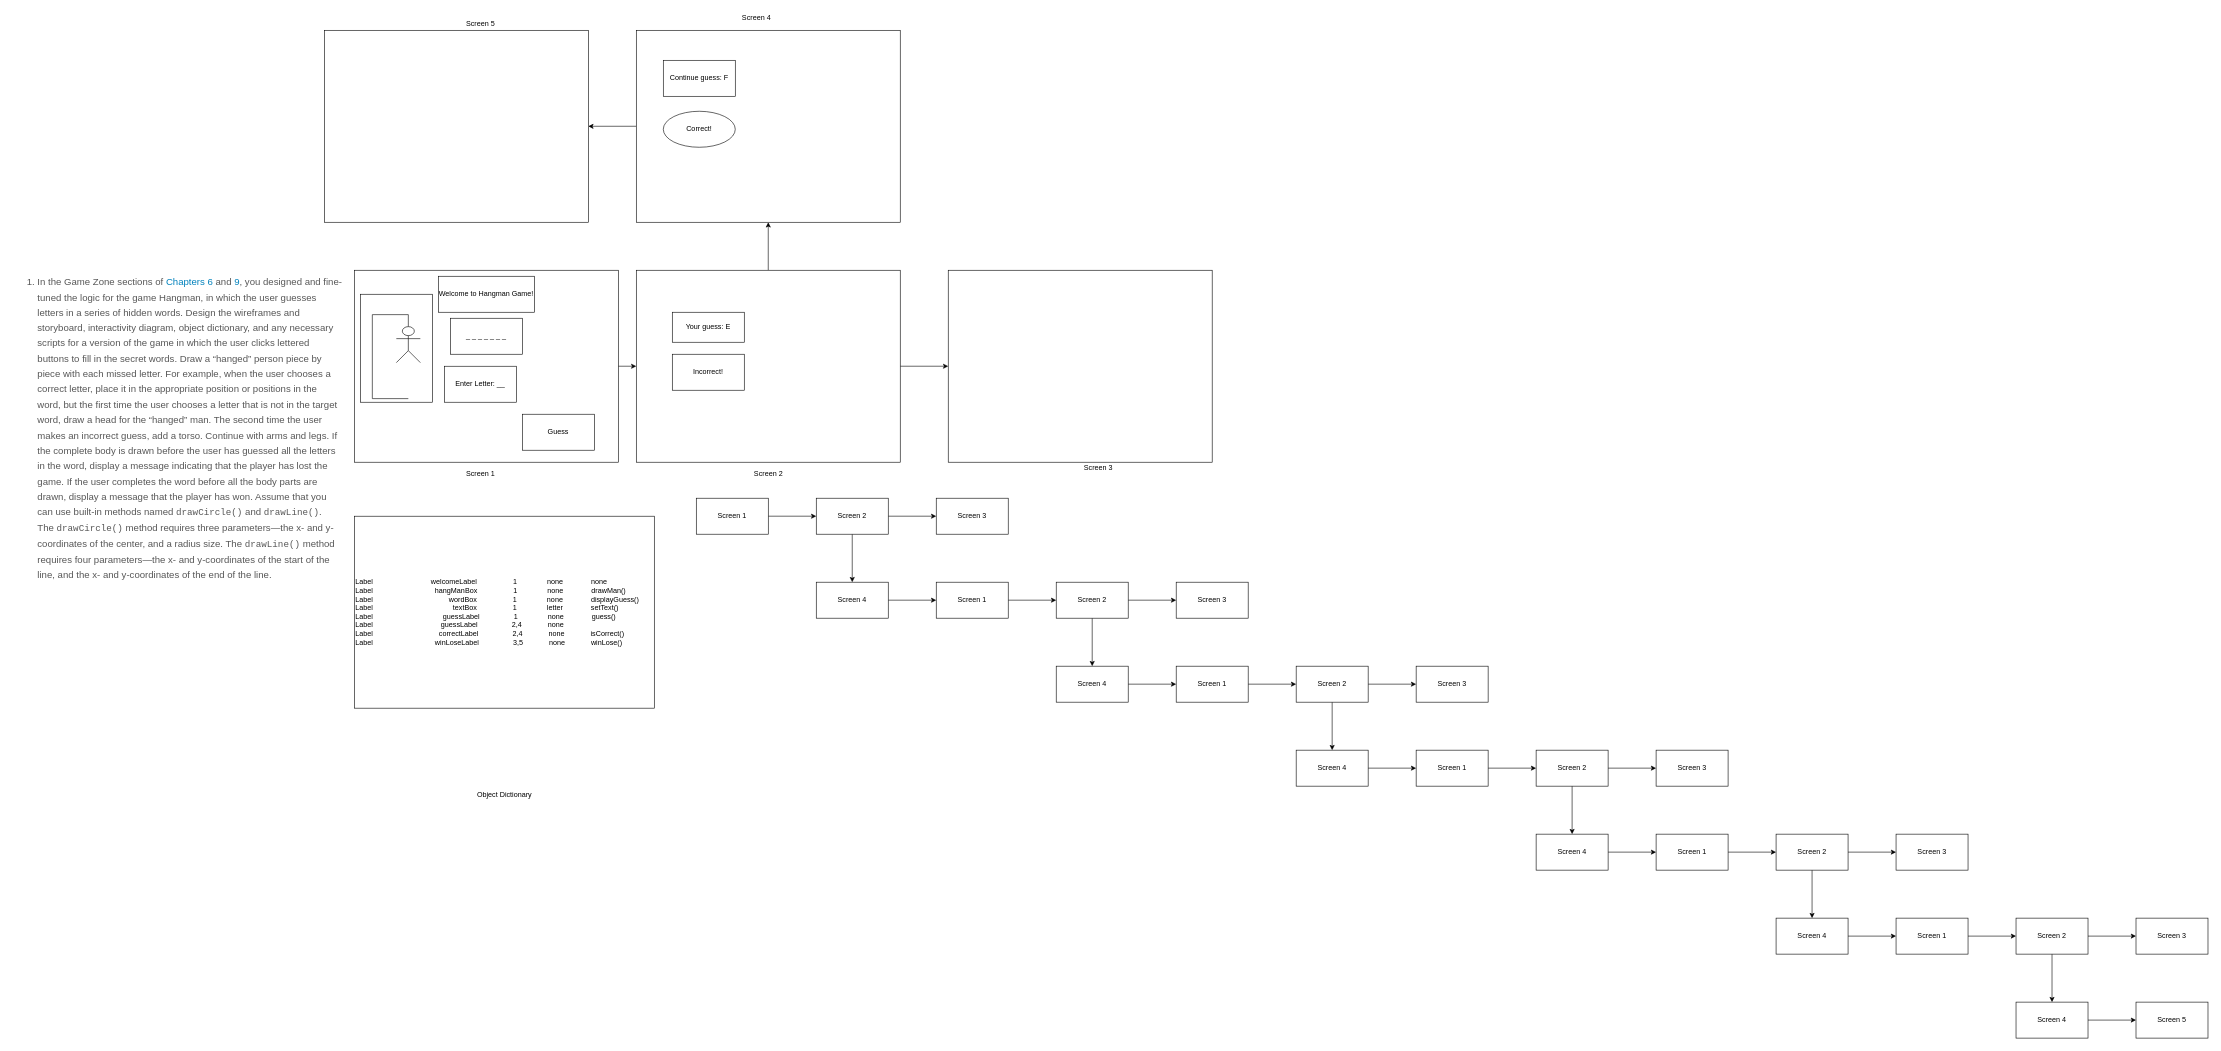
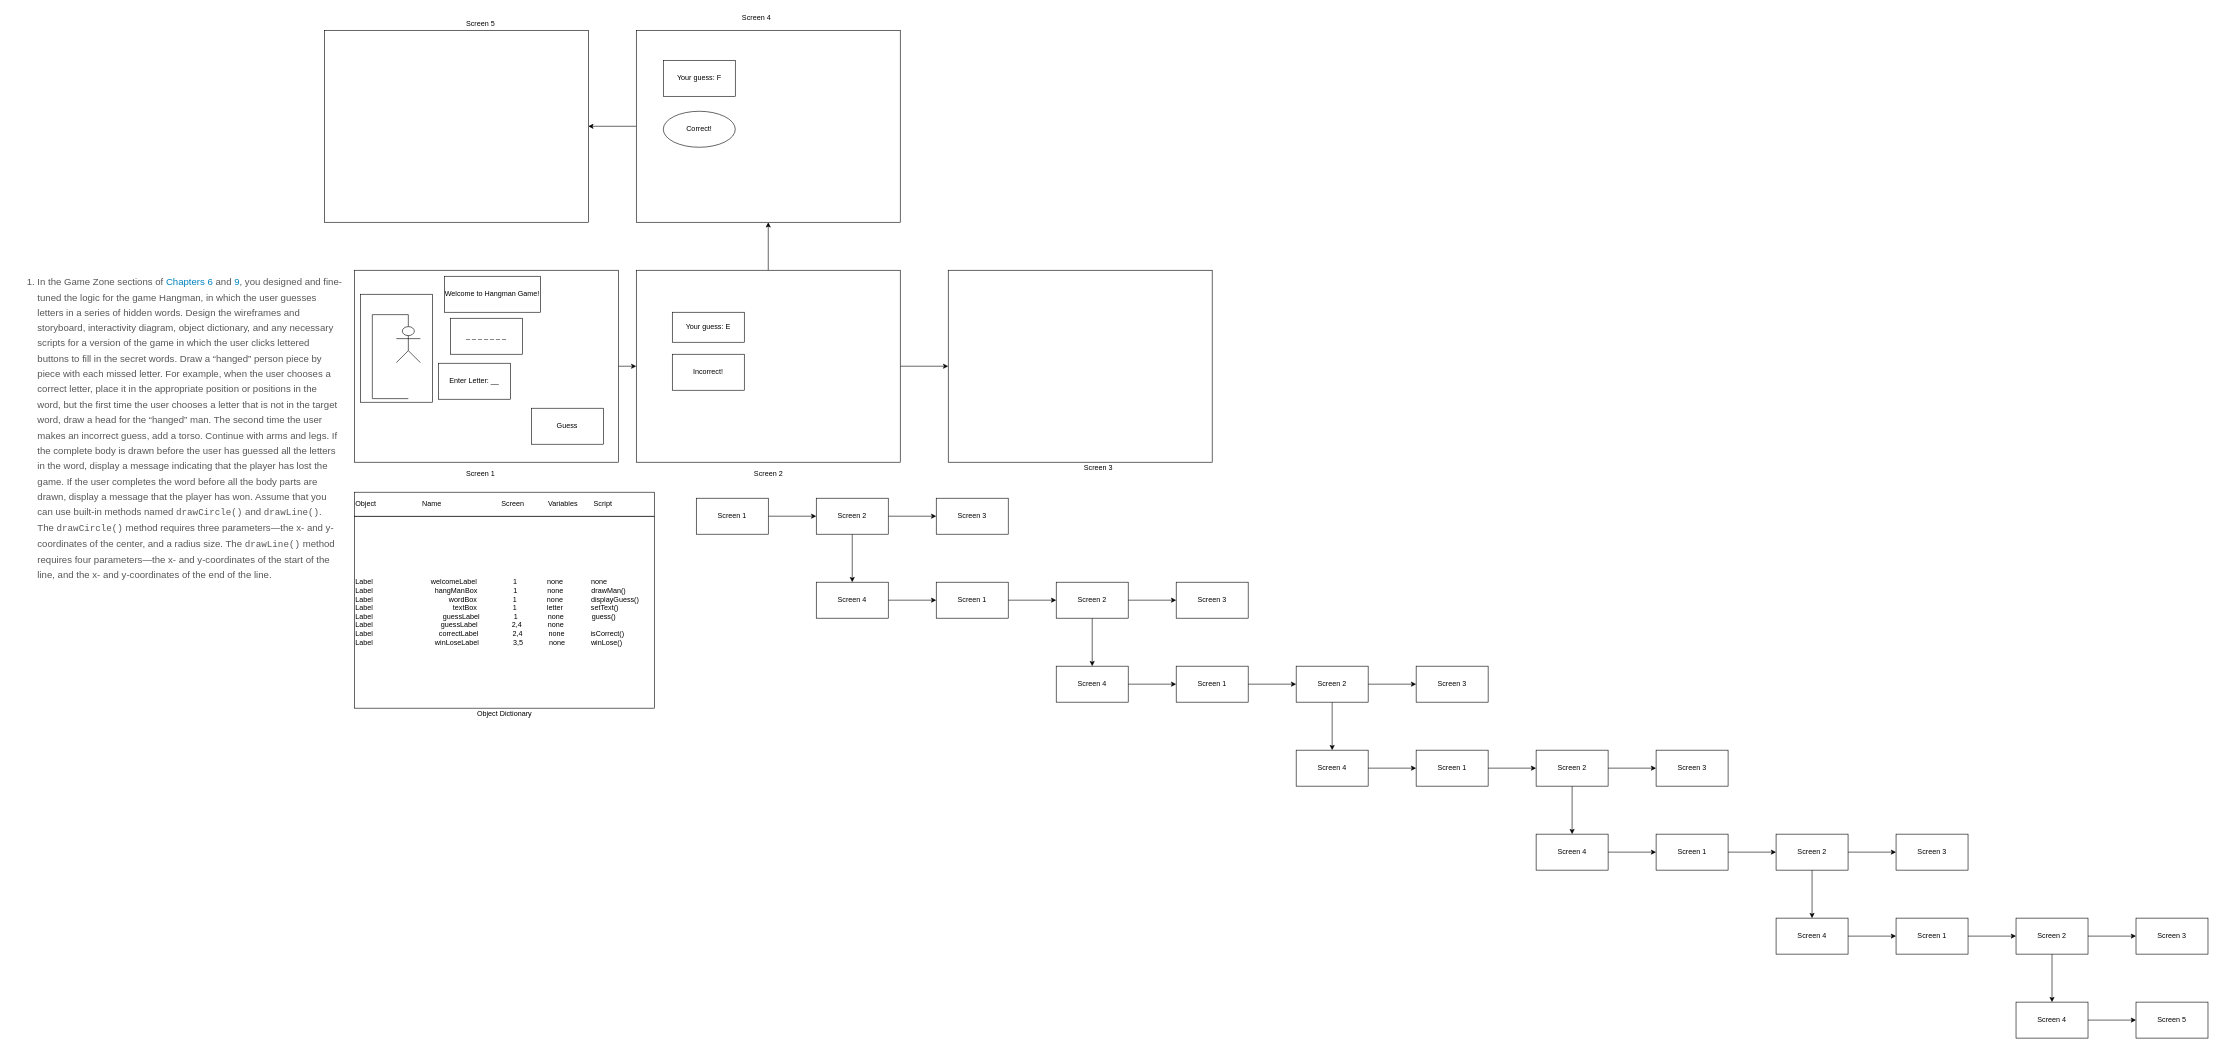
node "Continue guess: F": label "Continue guess: F" -> "Your guess: F"
node "Welcome to Hangman Game!": moved (486, 294) -> (492, 294)
node "Enter Letter: __": moved (480, 384) -> (474, 381)
node "Guess": moved (558, 432) -> (567, 426)
node "Object Name Screen Variables Script": added
node "Object Dictionary": moved (504, 795) -> (504, 714)
